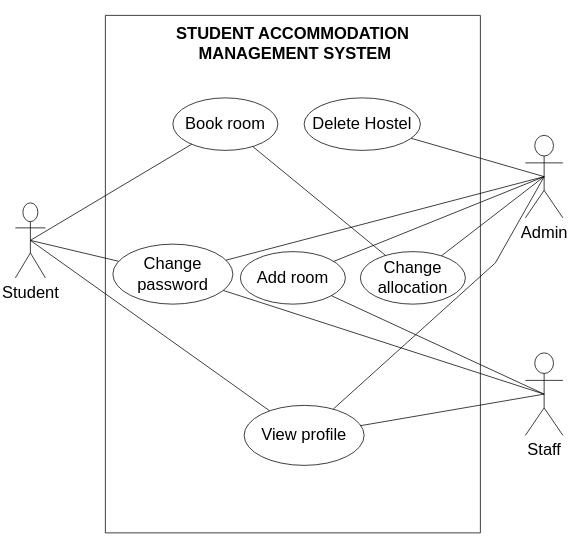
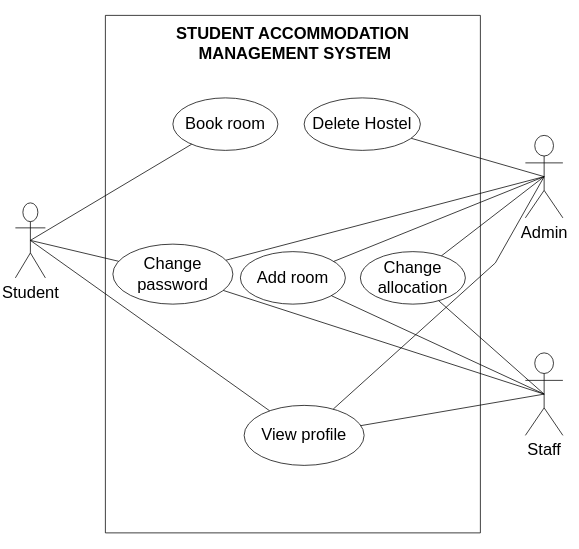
edge "Book room" -- "Change allocation": now "Staff" -- "Change allocation"
